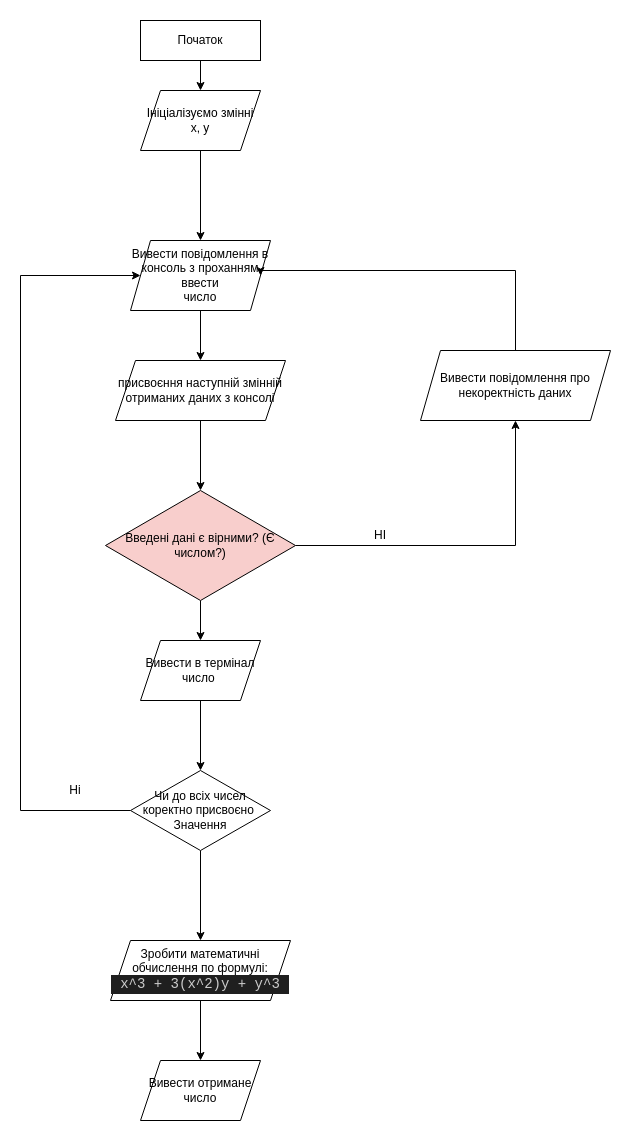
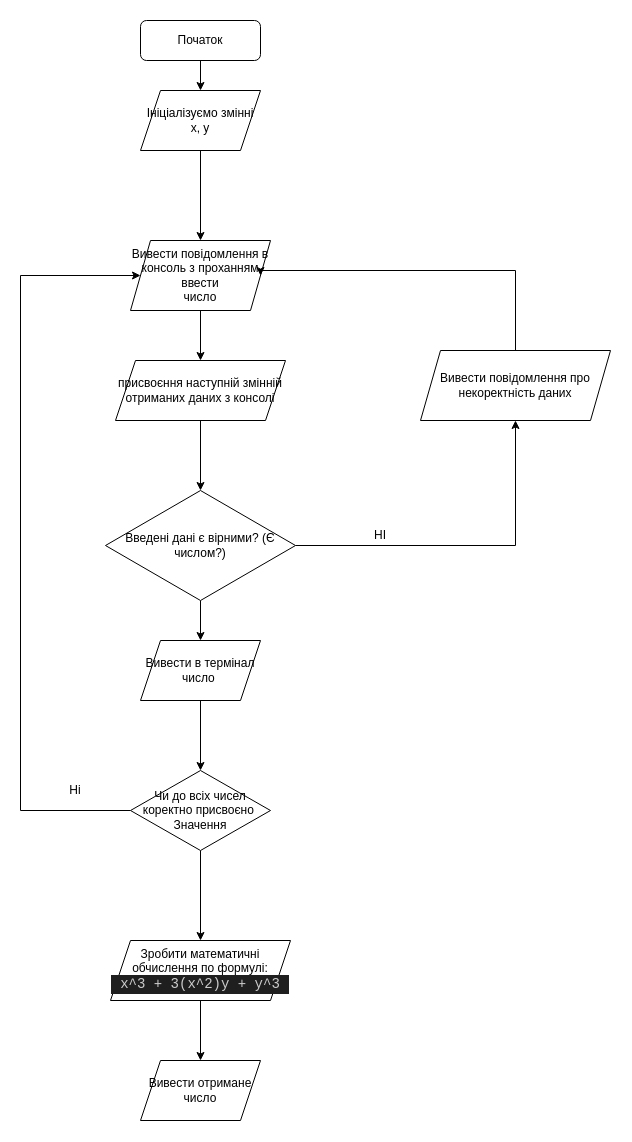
node "Початок": shape rectangle -> rounded rectangle
node "Введені дані є вірними? (Є числом?)": fillcolor #f8cecc -> #ffffff
